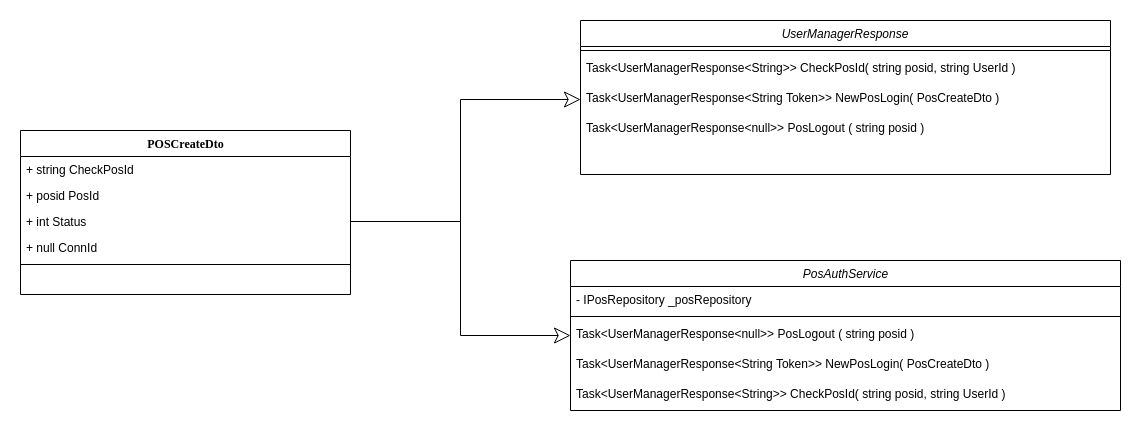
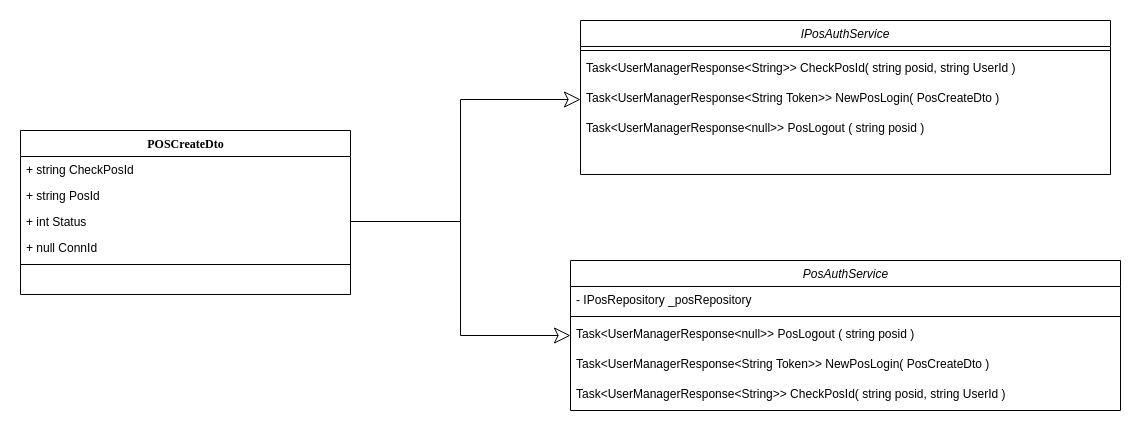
node "UserManagerResponse": label "UserManagerResponse" -> "IPosAuthService"
node "+ posid PosId": label "+ posid PosId" -> "+ string PosId"
